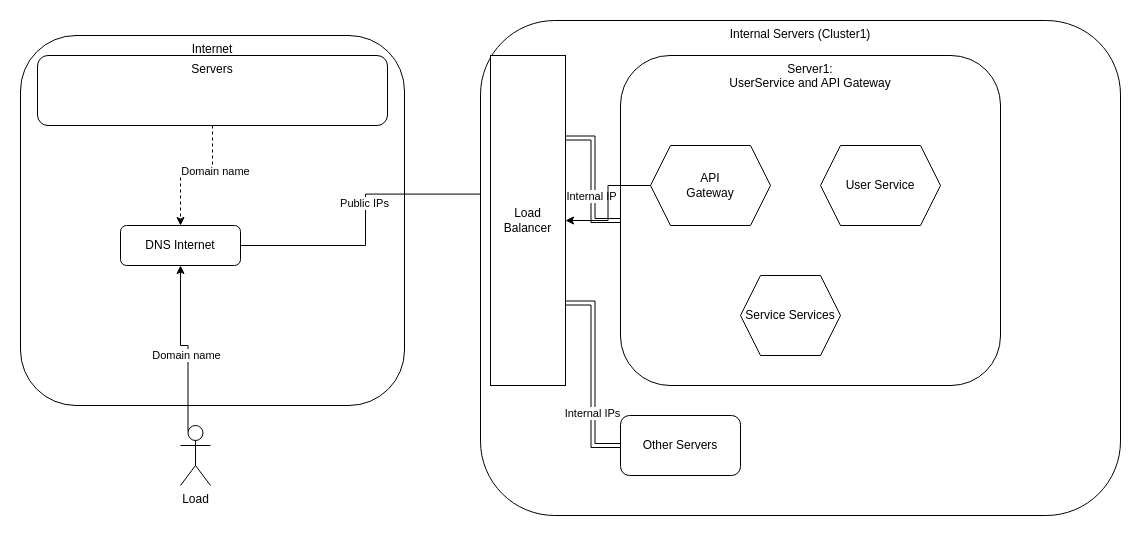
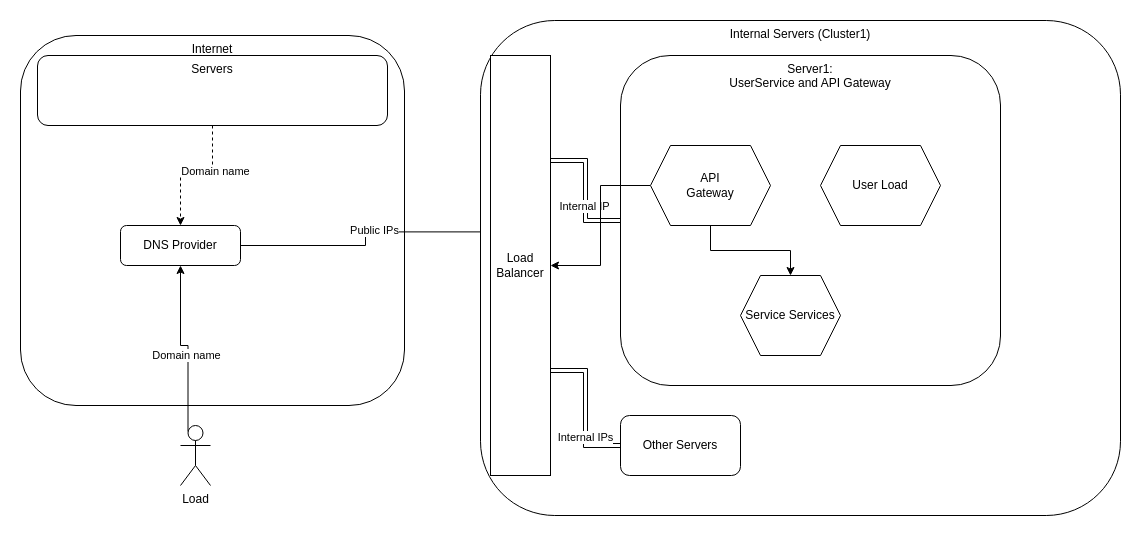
node "User Service": label "User Service" -> "User Load"
node "Load Balancer": size 75x330 -> 60x420
node "DNS Internet": label "DNS Internet" -> "DNS Provider"
edge "API Gateway" -> "Service Services": added
